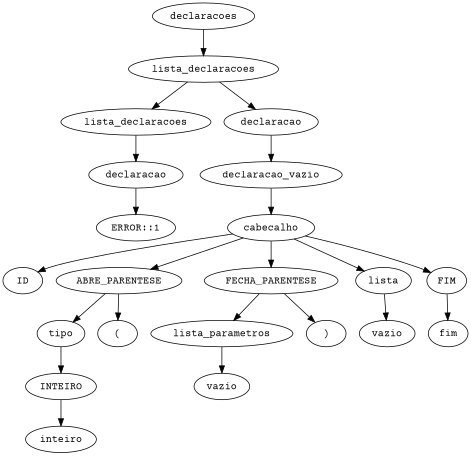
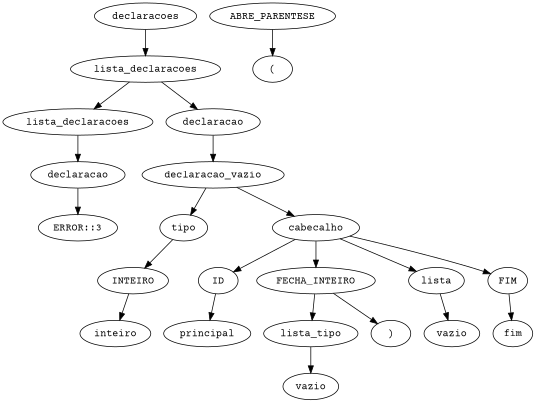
node "ERROR::1": label "ERROR::1" -> "ERROR::3"
edge "cabecalho" -> "ABRE_PARENTESE": removed
node "FECHA_PARENTESE": label "FECHA_PARENTESE" -> "FECHA_INTEIRO"
edge "ABRE_PARENTESE" -> "tipo": now "declaracao_vazio" -> "tipo"
node "principal": added
node "lista_parametros": label "lista_parametros" -> "lista_tipo"
